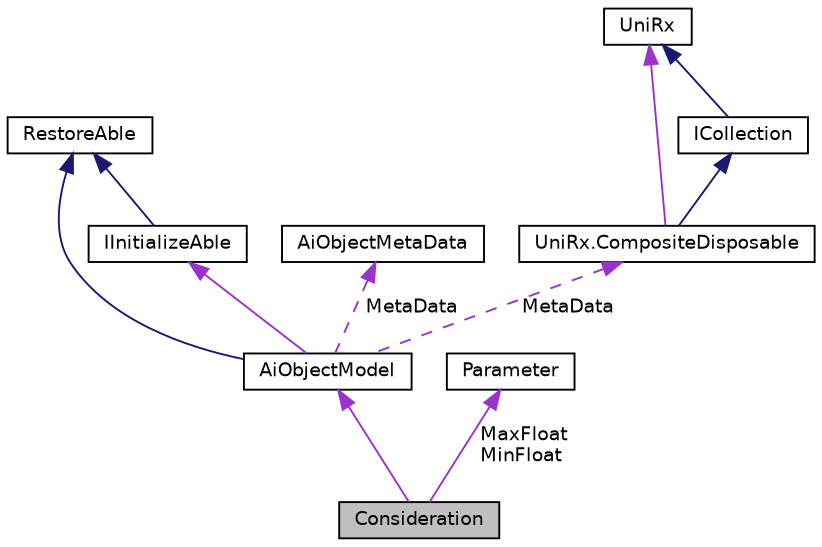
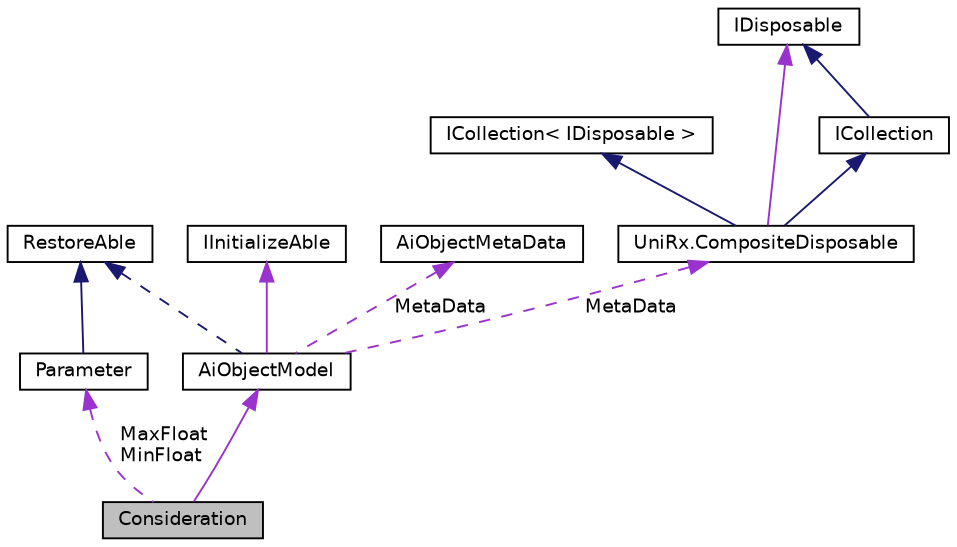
node "UniRx": label "UniRx" -> "IDisposable"
node "ICollection< IDisposable >": added
edge "IInitializeAble" -> "RestoreAble": now "Parameter" -> "RestoreAble"
edge "AiObjectModel" -> "RestoreAble": style solid -> dashed
edge "Consideration" -> "Parameter": style solid -> dashed
